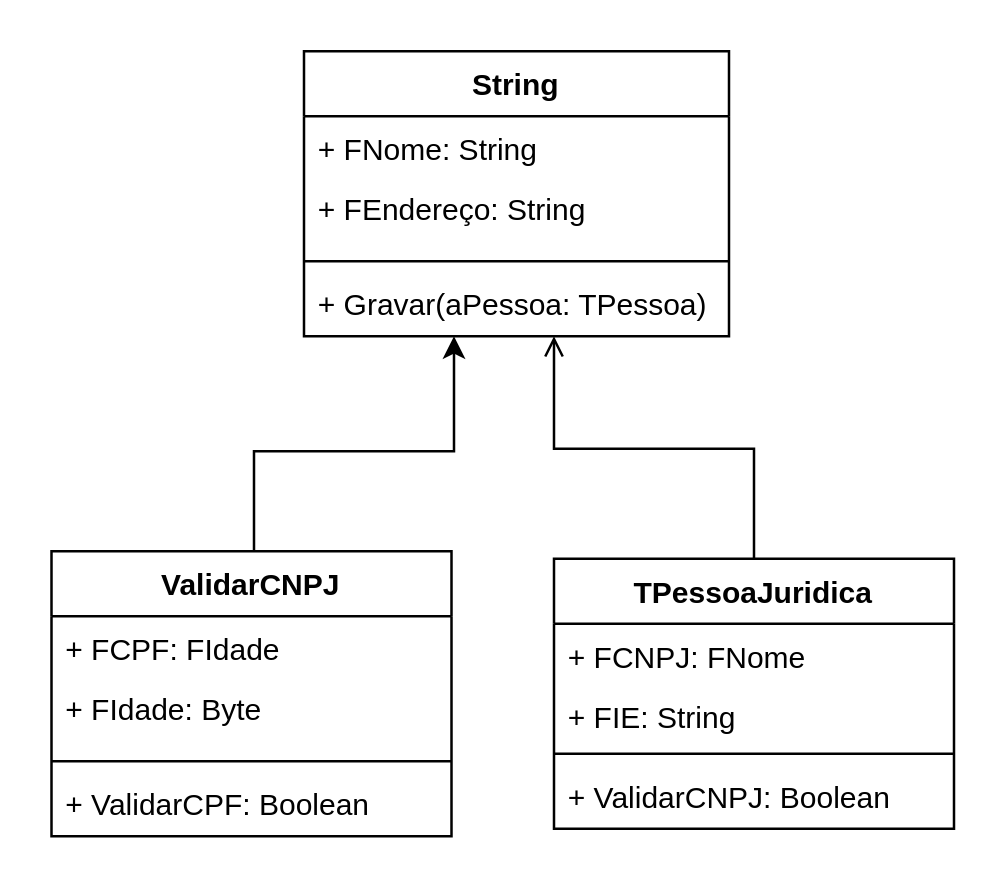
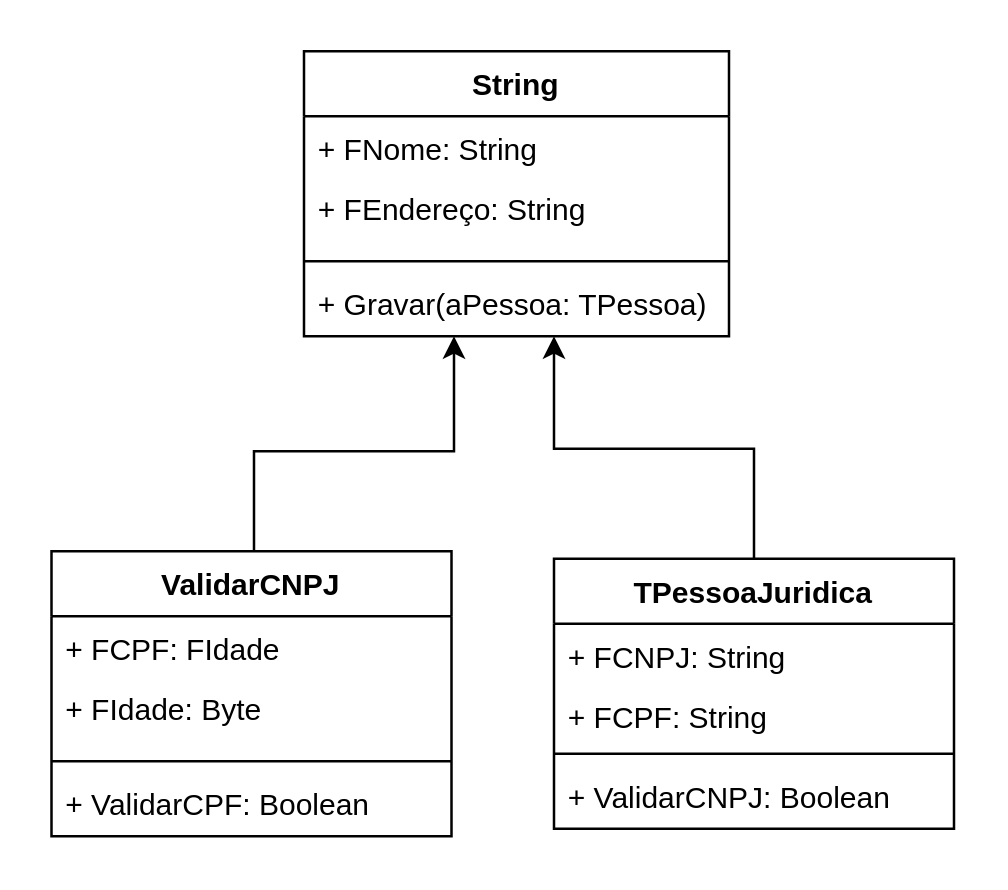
edge "TPessoaJuridica" -> "String": arrowhead open -> classic
node "+ FCNPJ: FNome": label "+ FCNPJ: FNome" -> "+ FCNPJ: String"
node "+ FIE: String": label "+ FIE: String" -> "+ FCPF: String"
